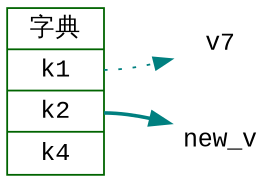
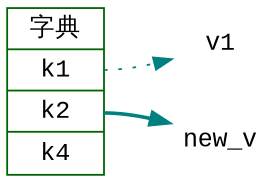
node "v7": label "v7" -> "v1"
